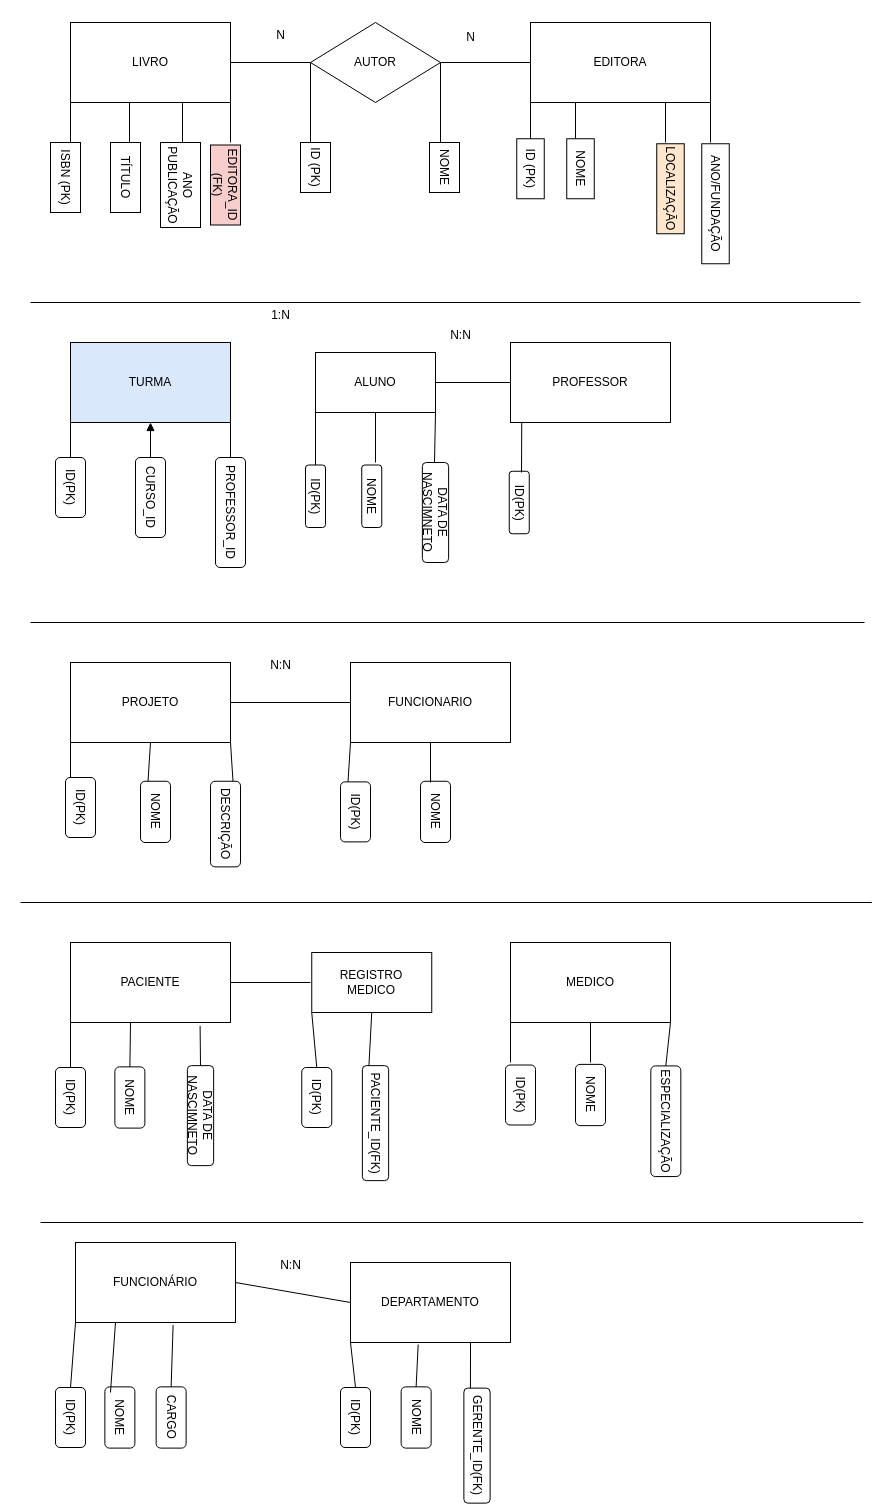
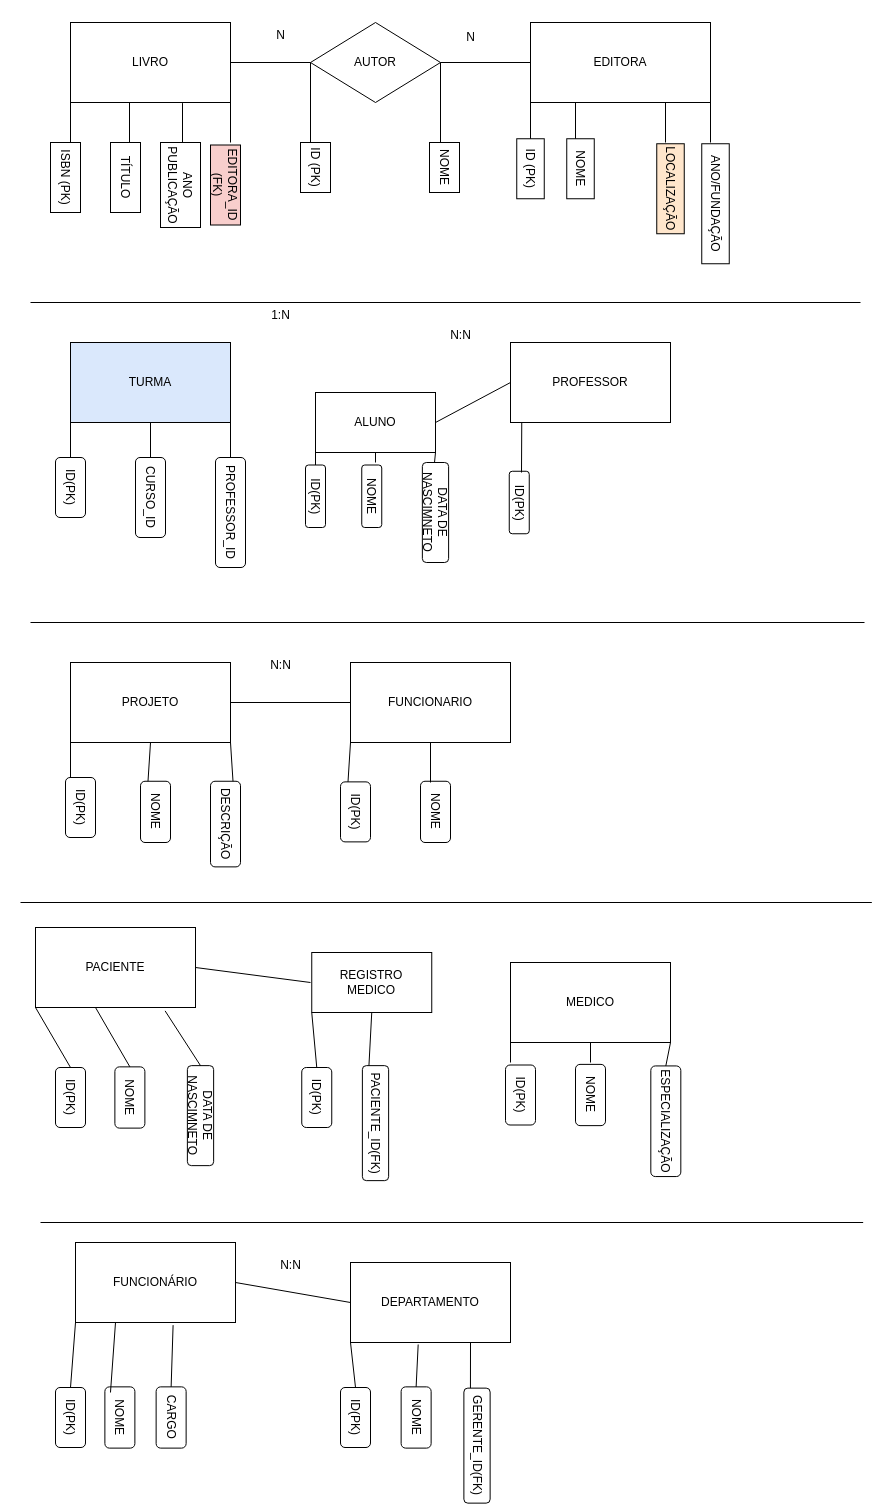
node "ALUNO": moved (376, 383) -> (376, 423)
edge "CURSO_ID" -> "TURMA": arrowhead block -> none
node "PACIENTE": moved (151, 983) -> (116, 968)
node "MEDICO": moved (591, 983) -> (591, 1003)
